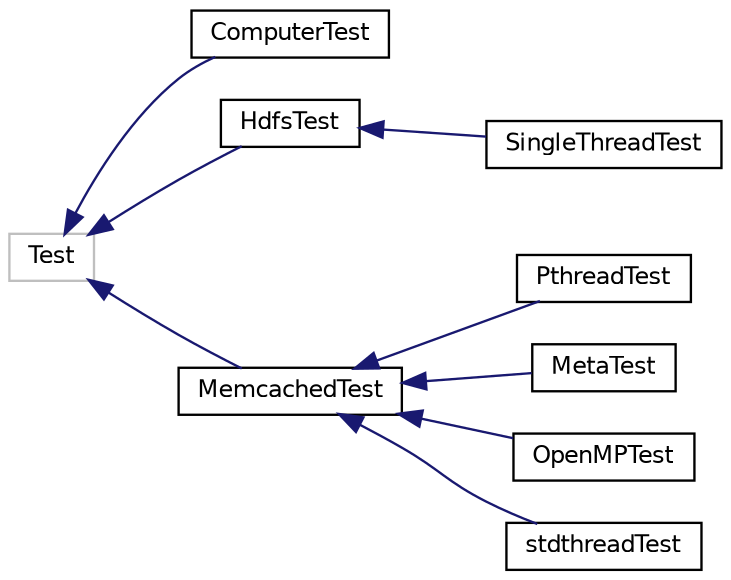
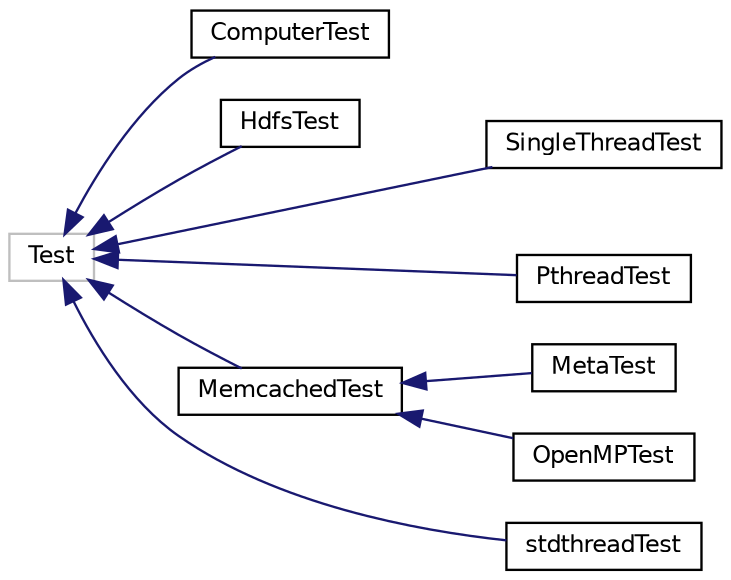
edge "SingleThreadTest" -> "HdfsTest": now "SingleThreadTest" -> "Test"
edge "PthreadTest" -> "MemcachedTest": now "PthreadTest" -> "Test"
edge "stdthreadTest" -> "MemcachedTest": now "stdthreadTest" -> "Test"
